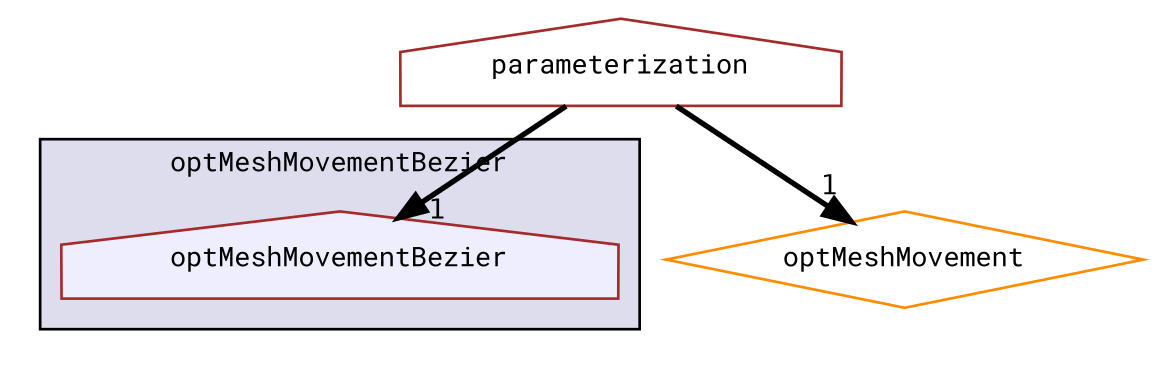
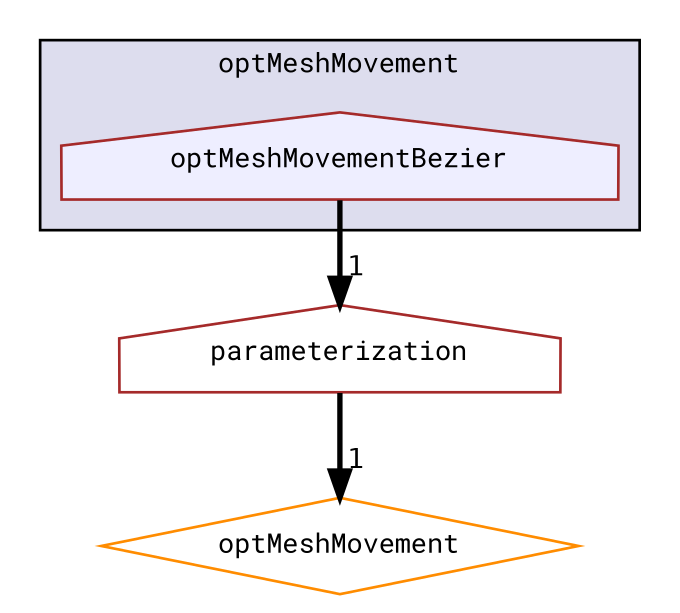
edge "parameterization" -> "optMeshMovementBezier": reversed
cluster "optMeshMovementBezier": label "optMeshMovementBezier" -> "optMeshMovement"
